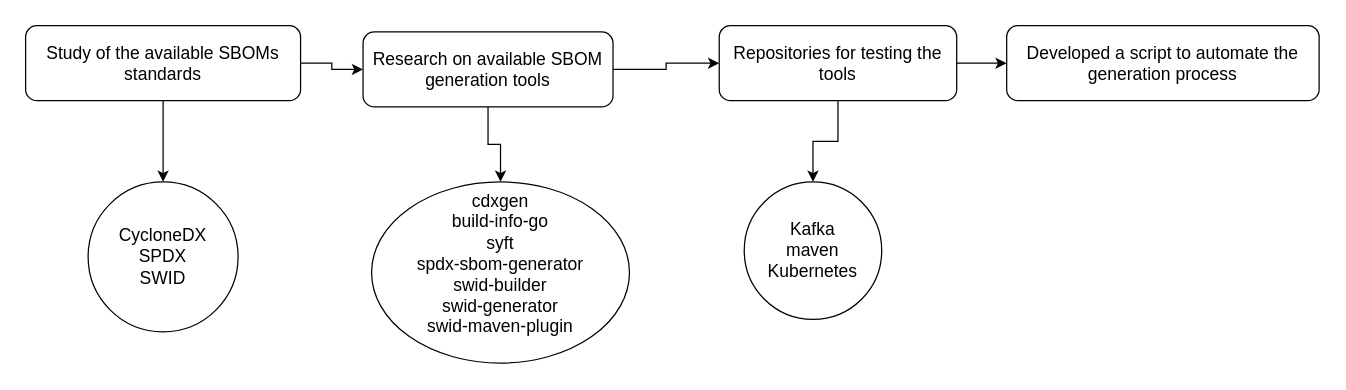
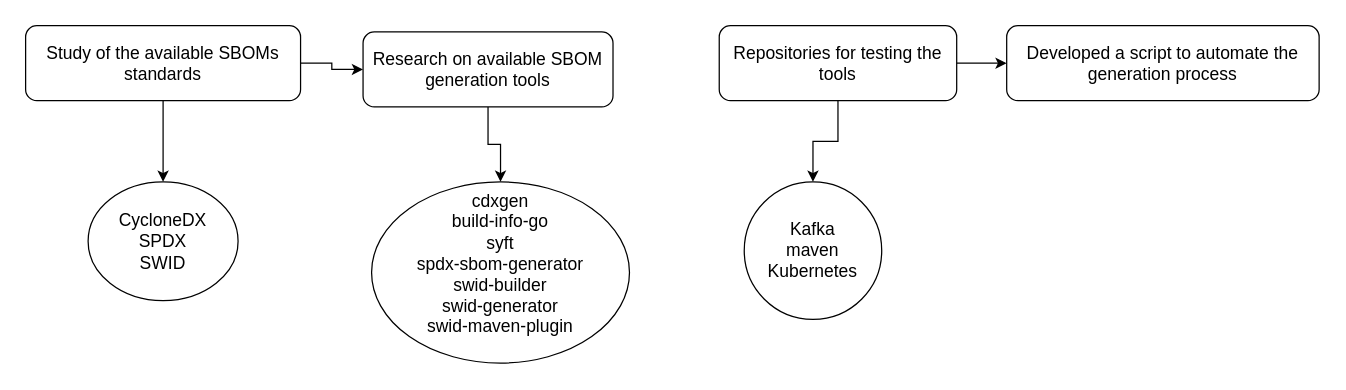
edge "Research on available SBOM generation tools" -> "Repositories for testing the tools": removed
node "CycloneDX SPDX SWID": size 150x150 -> 150x119
